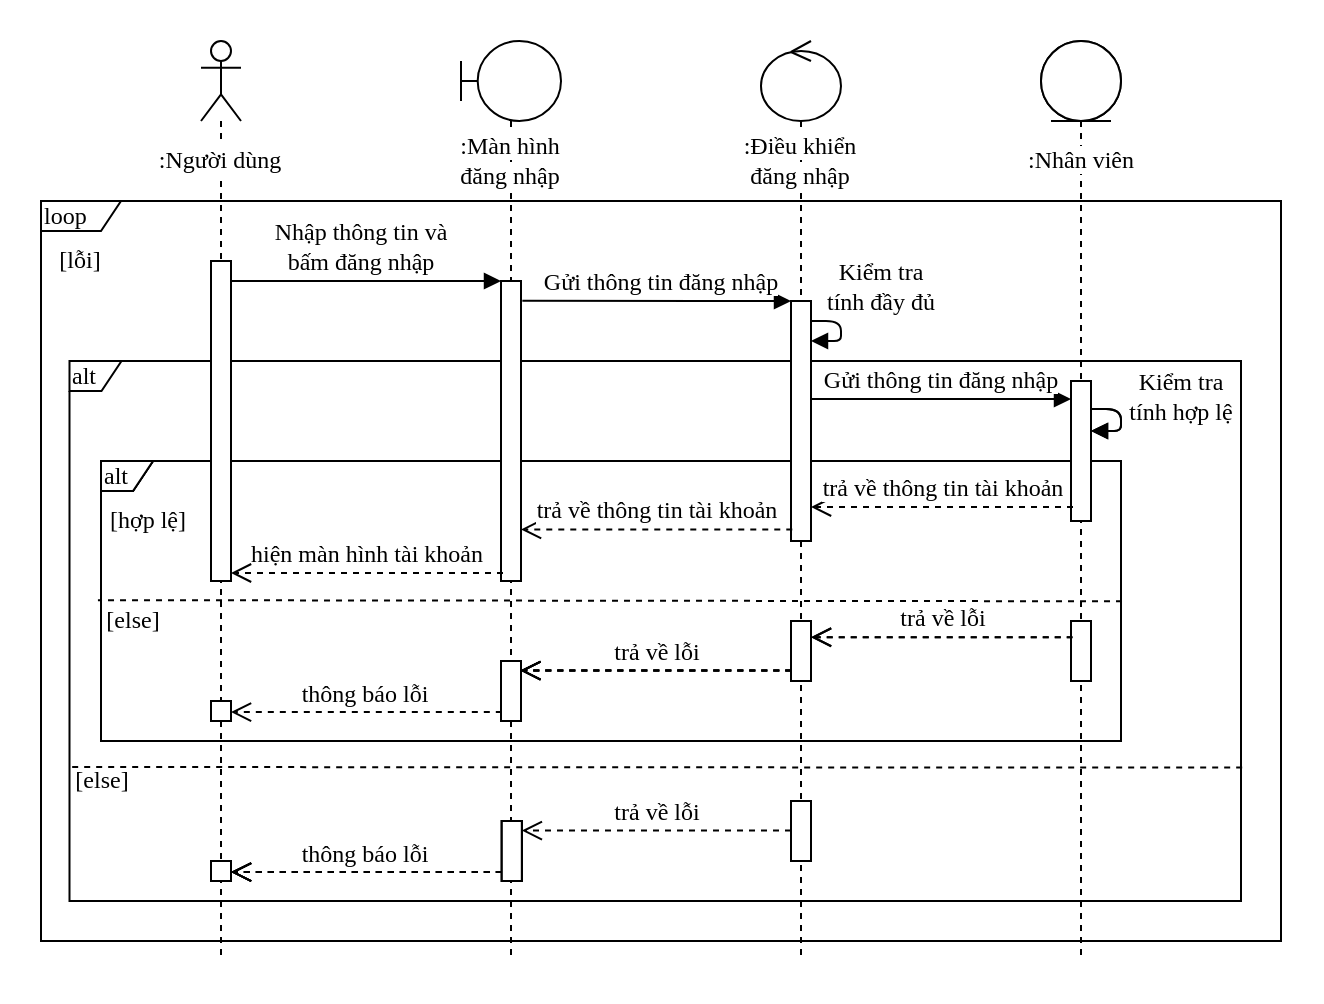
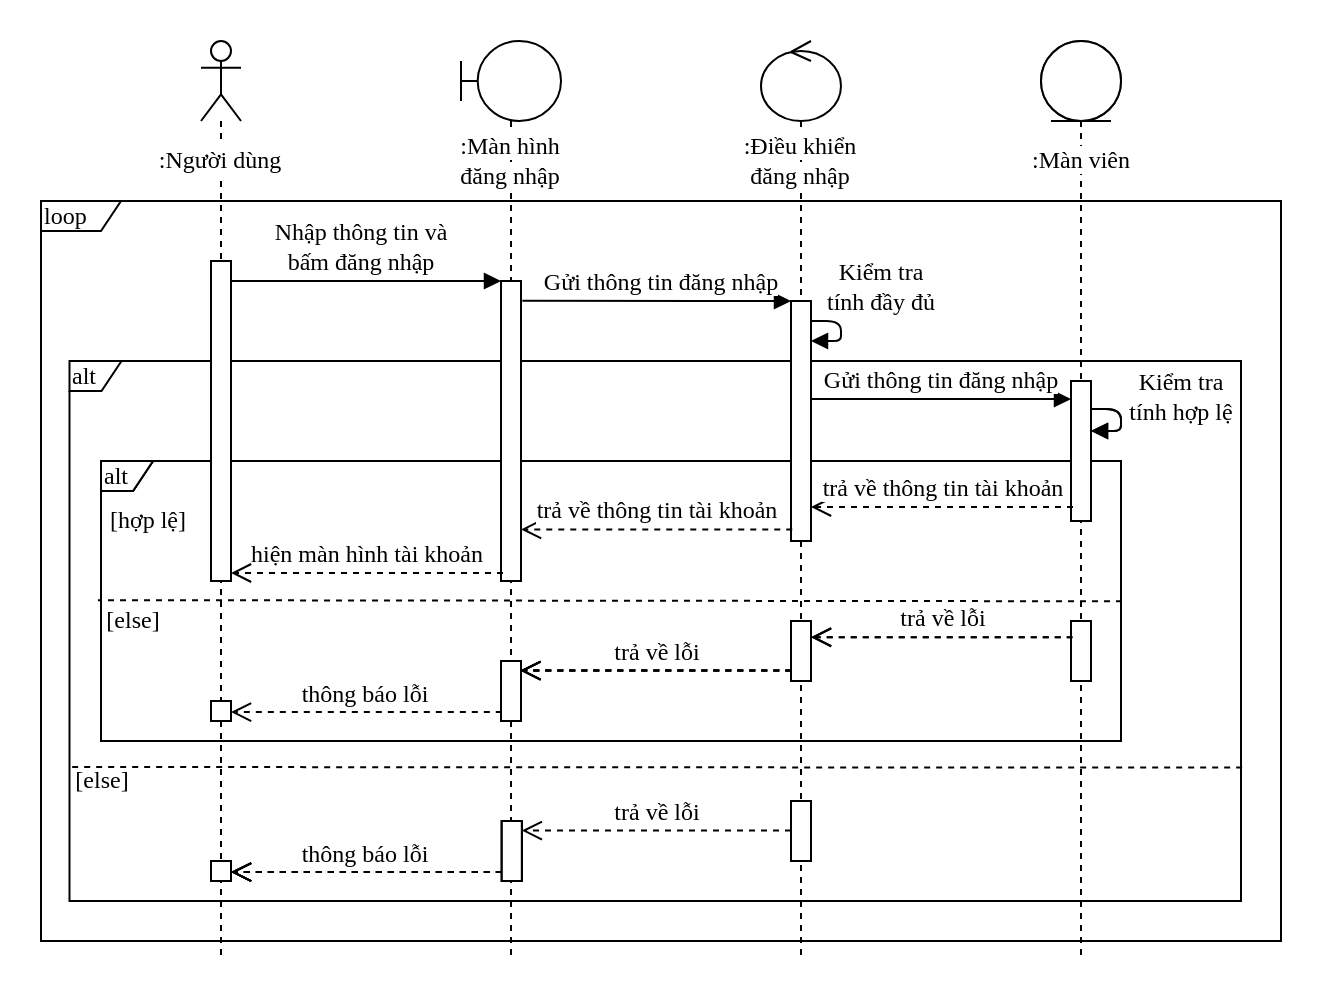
node ":Nhân viên": label ":Nhân viên" -> ":Màn viên"
node "[lỗi]": removed
